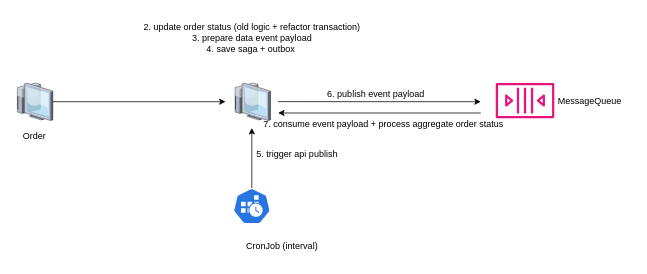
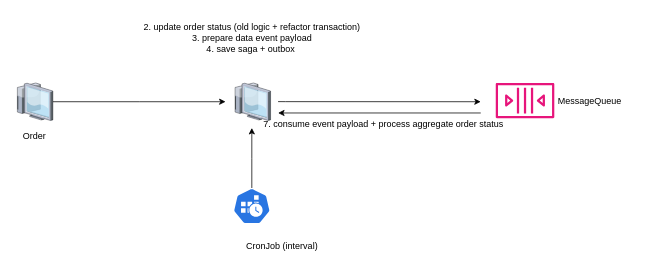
node "6. publish event payload": removed
node "5. trigger api publish": removed
